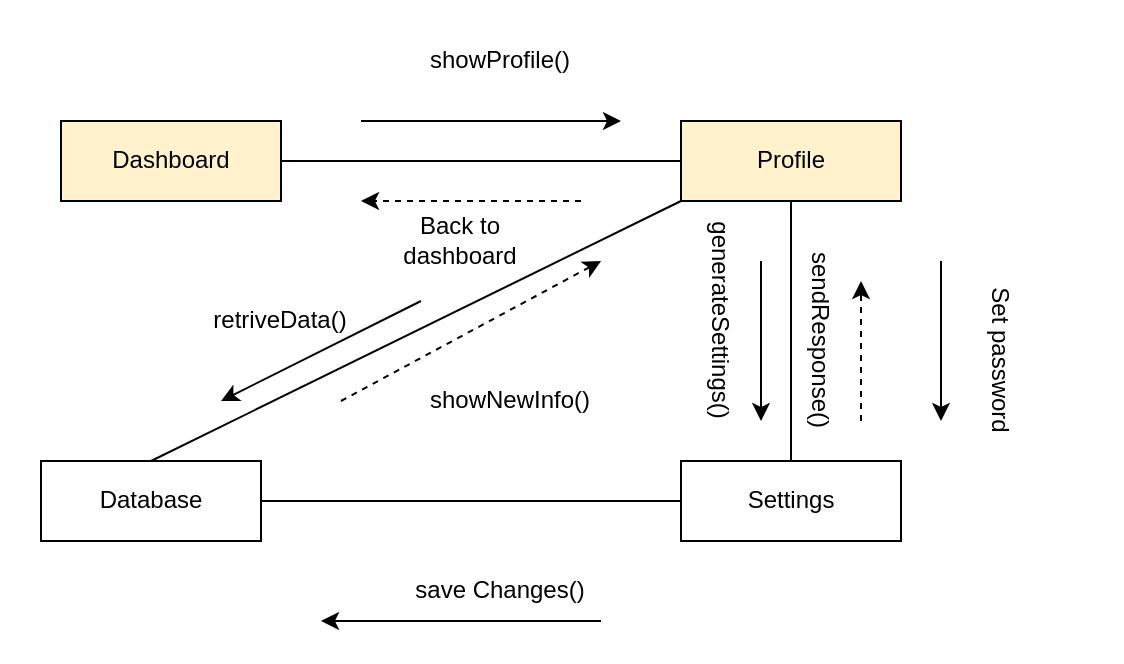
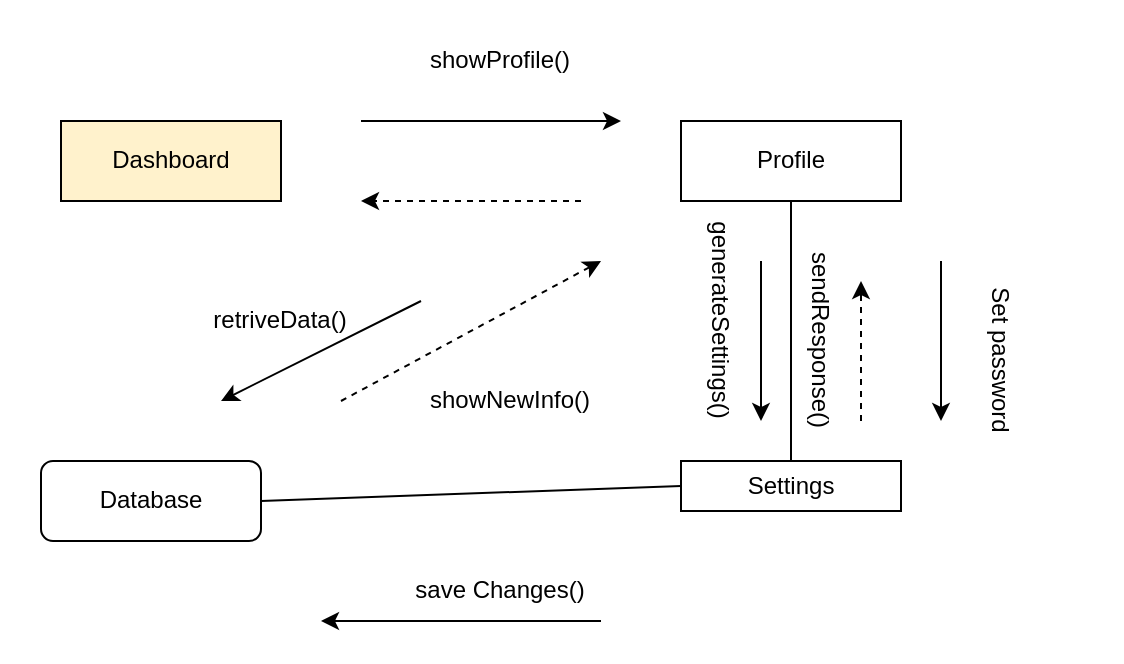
edge "Dashboard" -- "Profile": removed
node "Profile": fillcolor #fff2cc -> #ffffff
node "Back to dashboard": removed
edge "Profile" -- "Database": removed
node "Database": shape rectangle -> rounded rectangle
node "Settings": size 220x80 -> 220x50
